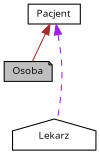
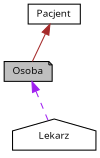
edge "Lekarz" -> "Pacjent": now "Lekarz" -> "Osoba"
